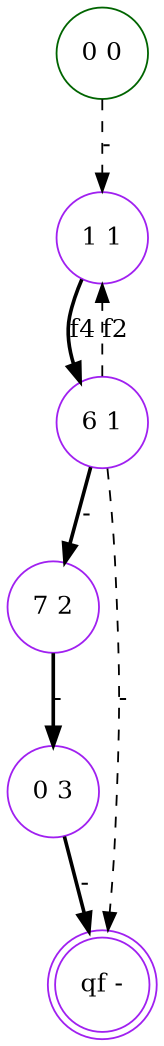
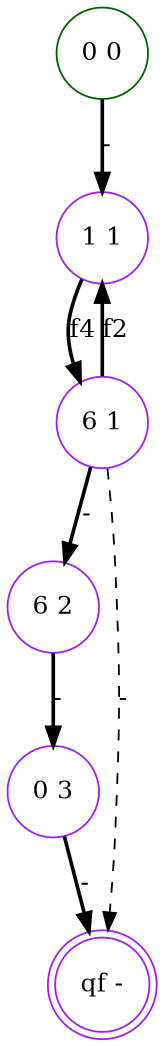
edge "0 0" -> "1 1": style dashed -> bold
edge "6 1" -> "1 1": style dashed -> bold
node "7 2": label "7 2" -> "6 2"
